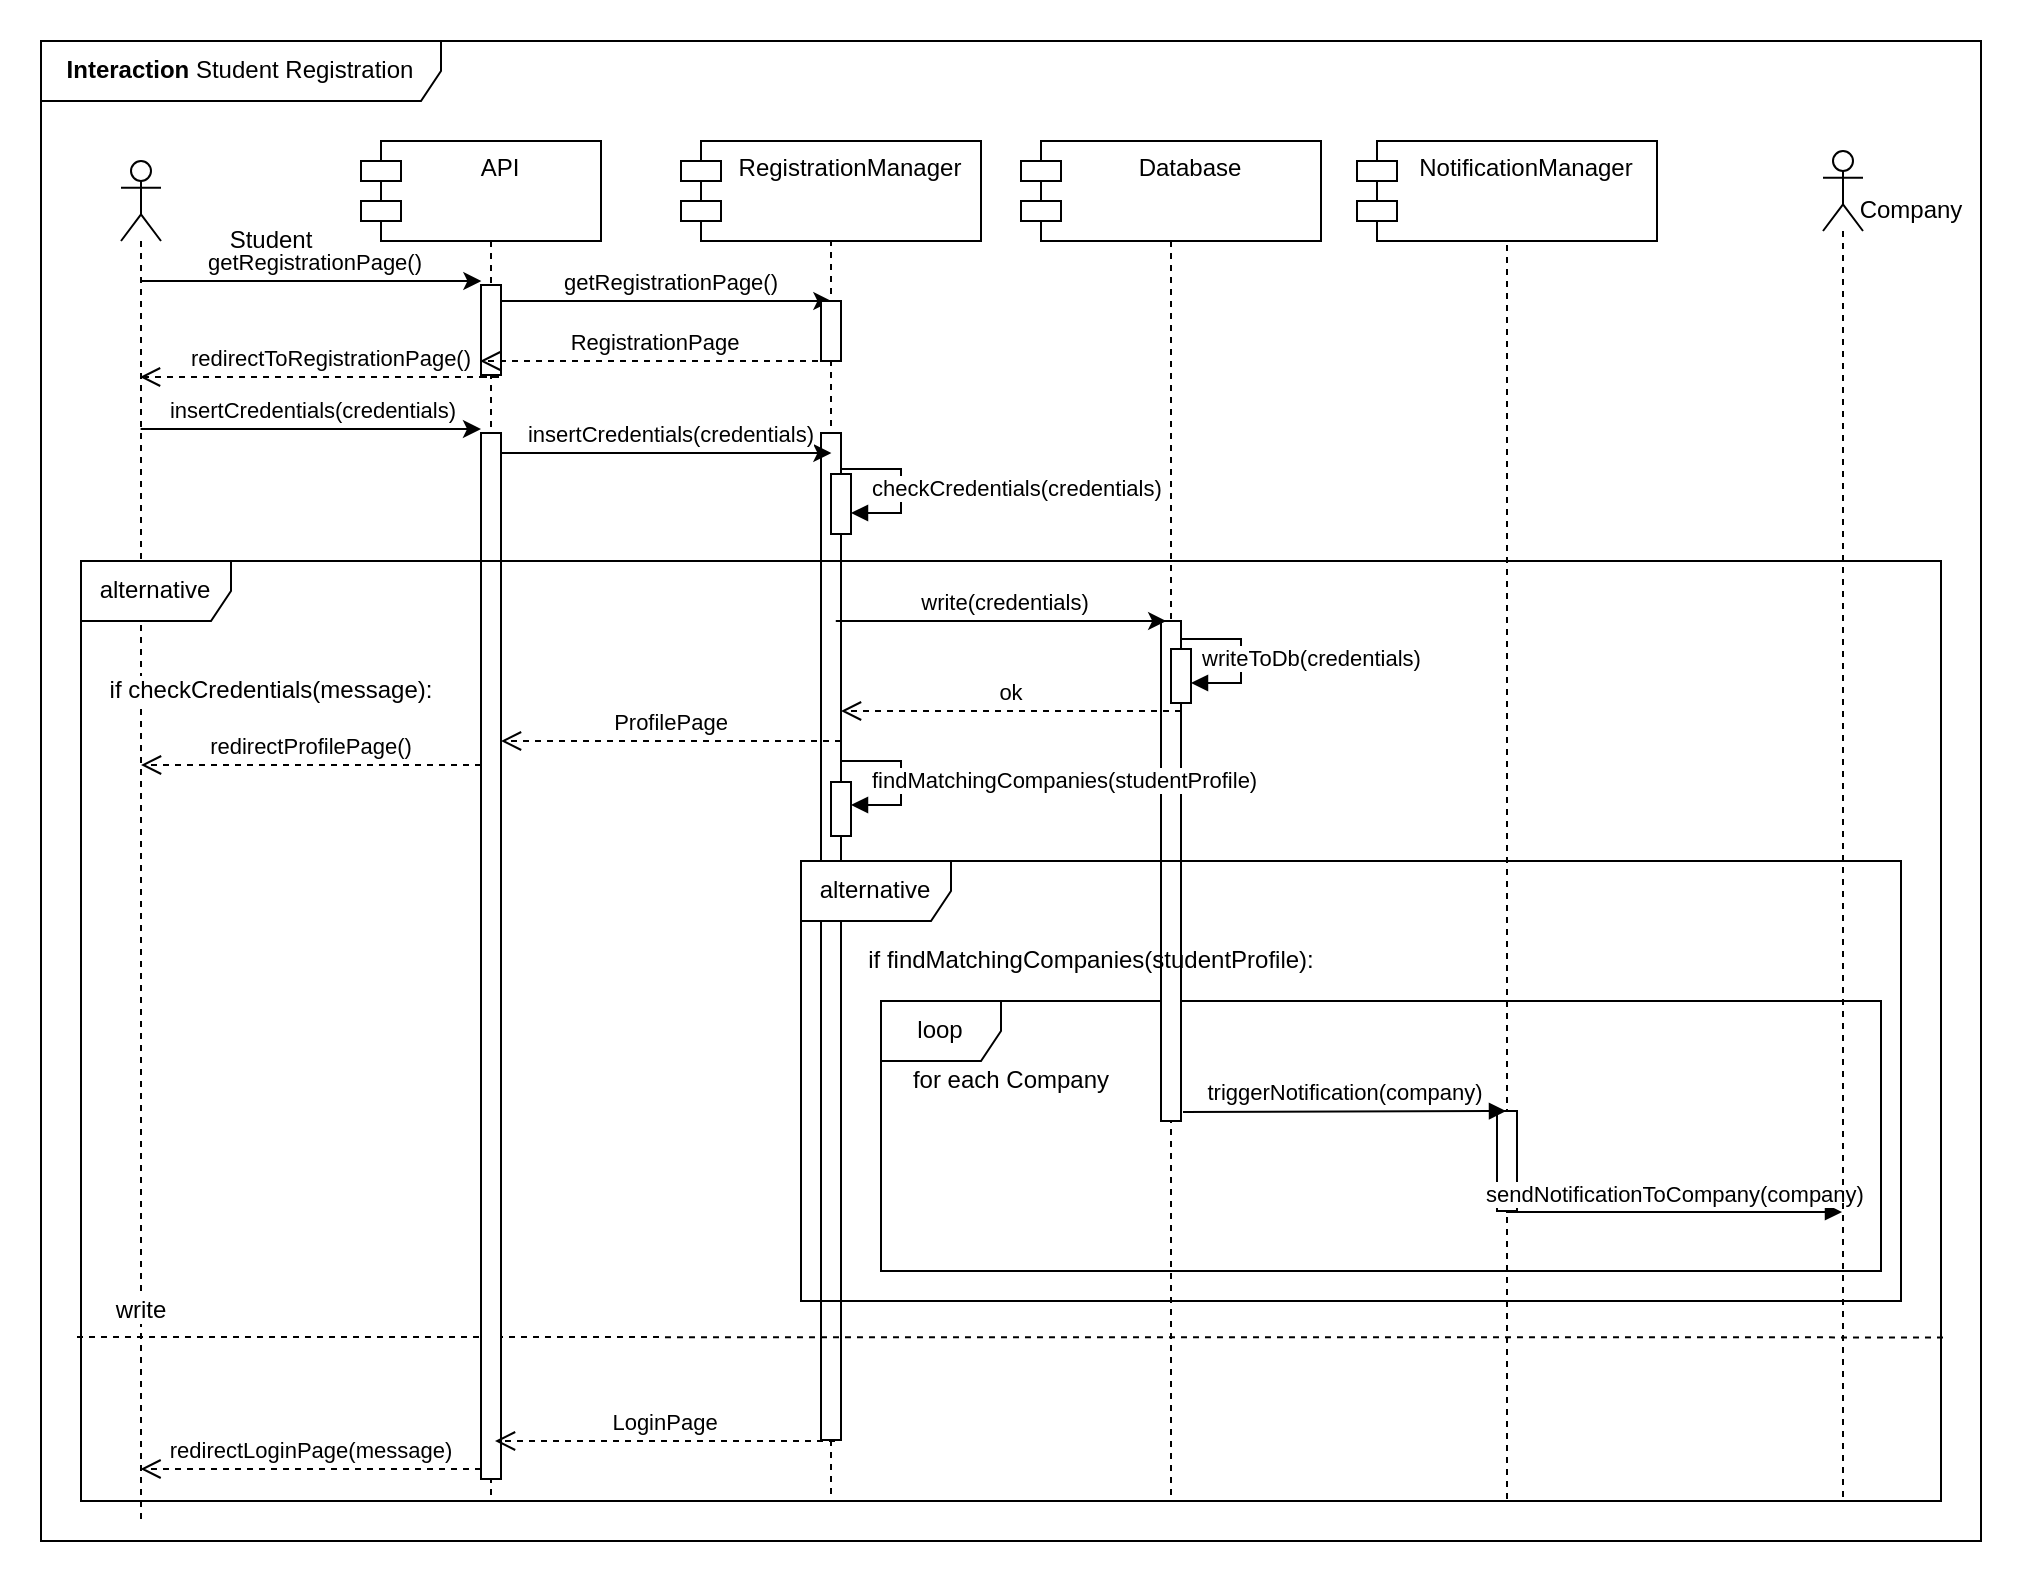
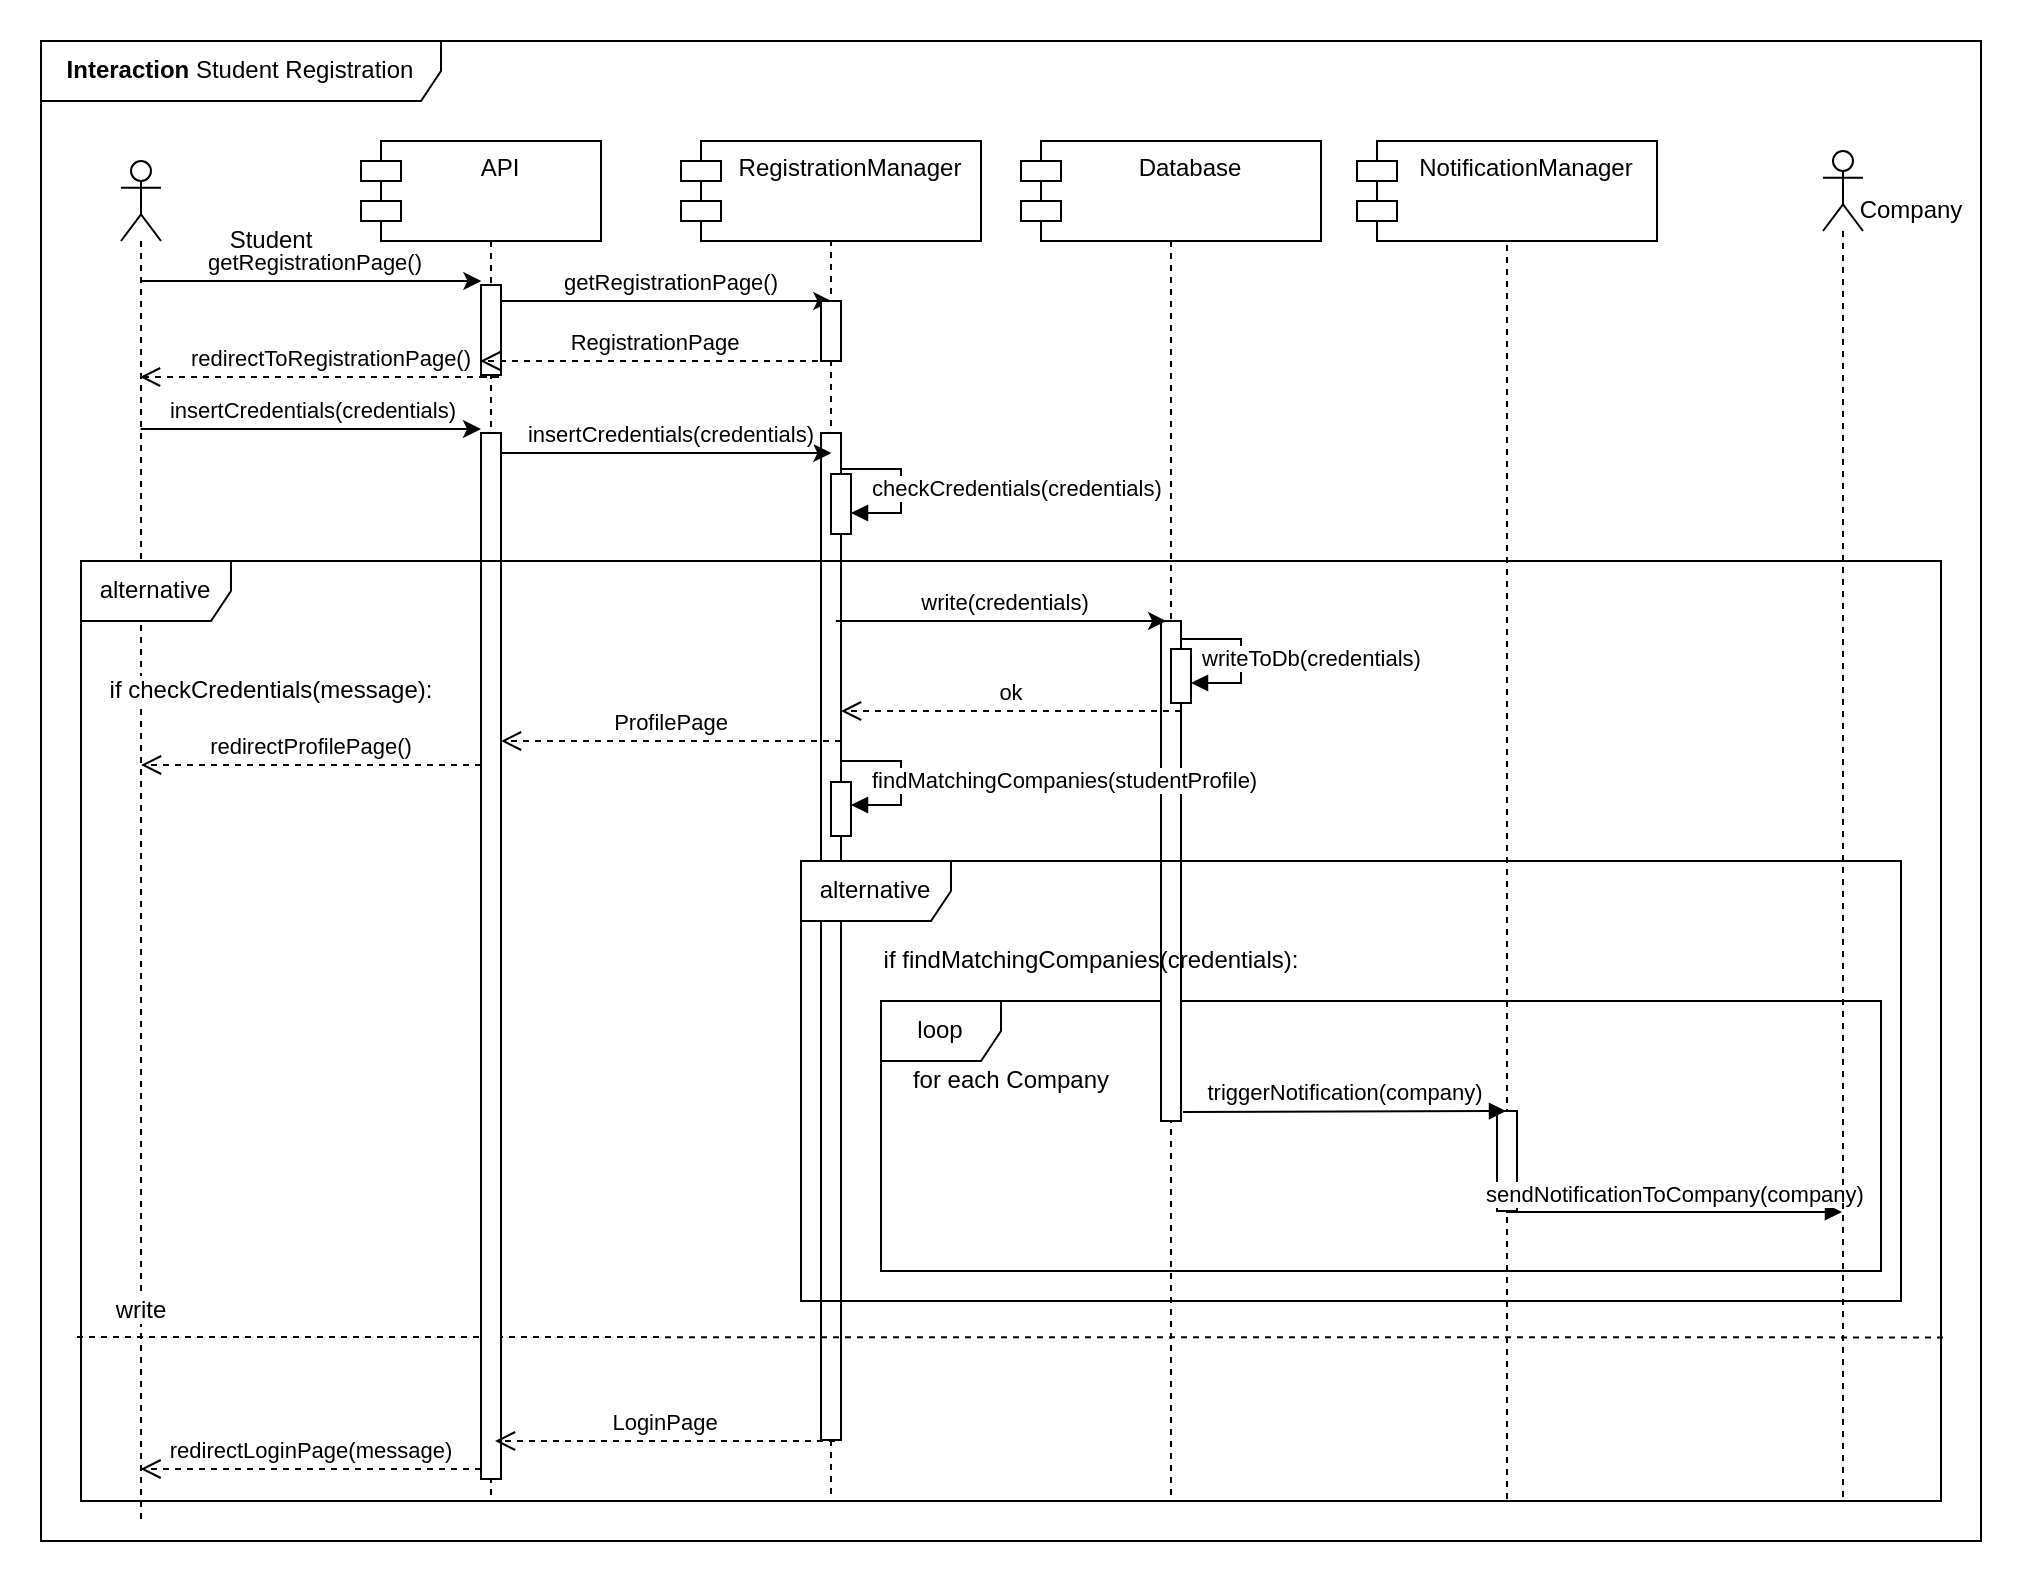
node "if findMatchingCompanies(studentProfile):": label "if findMatchingCompanies(studentProfile):" -> "if findMatchingCompanies(credentials):"
